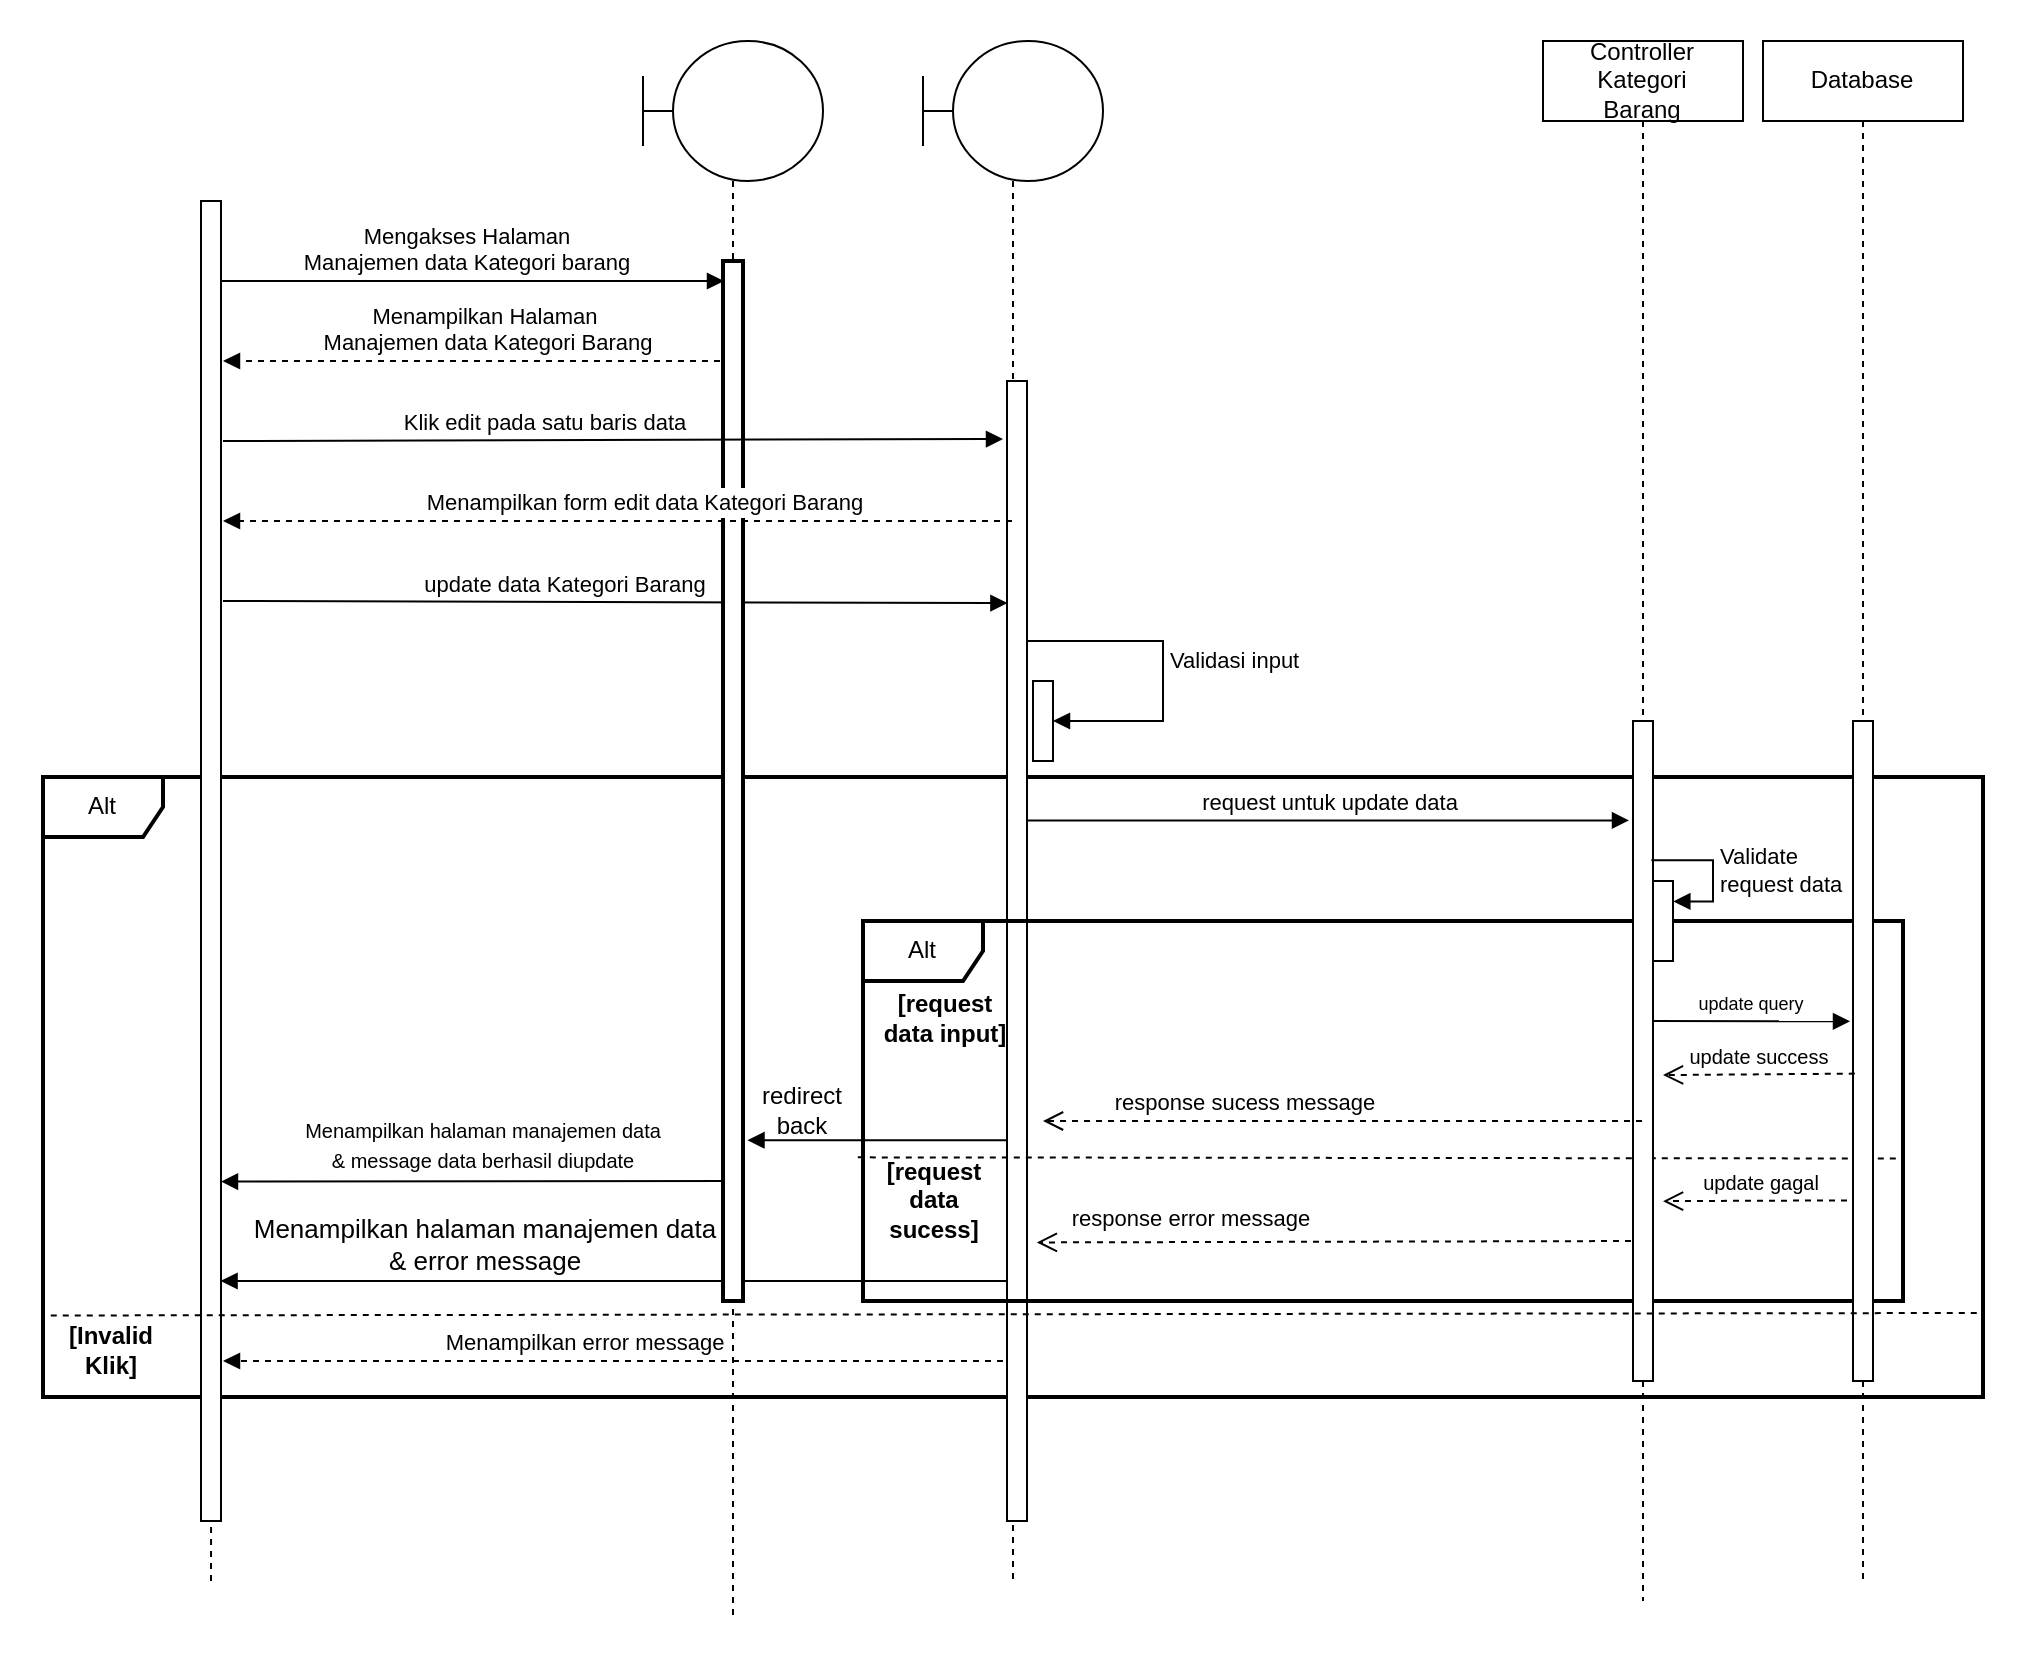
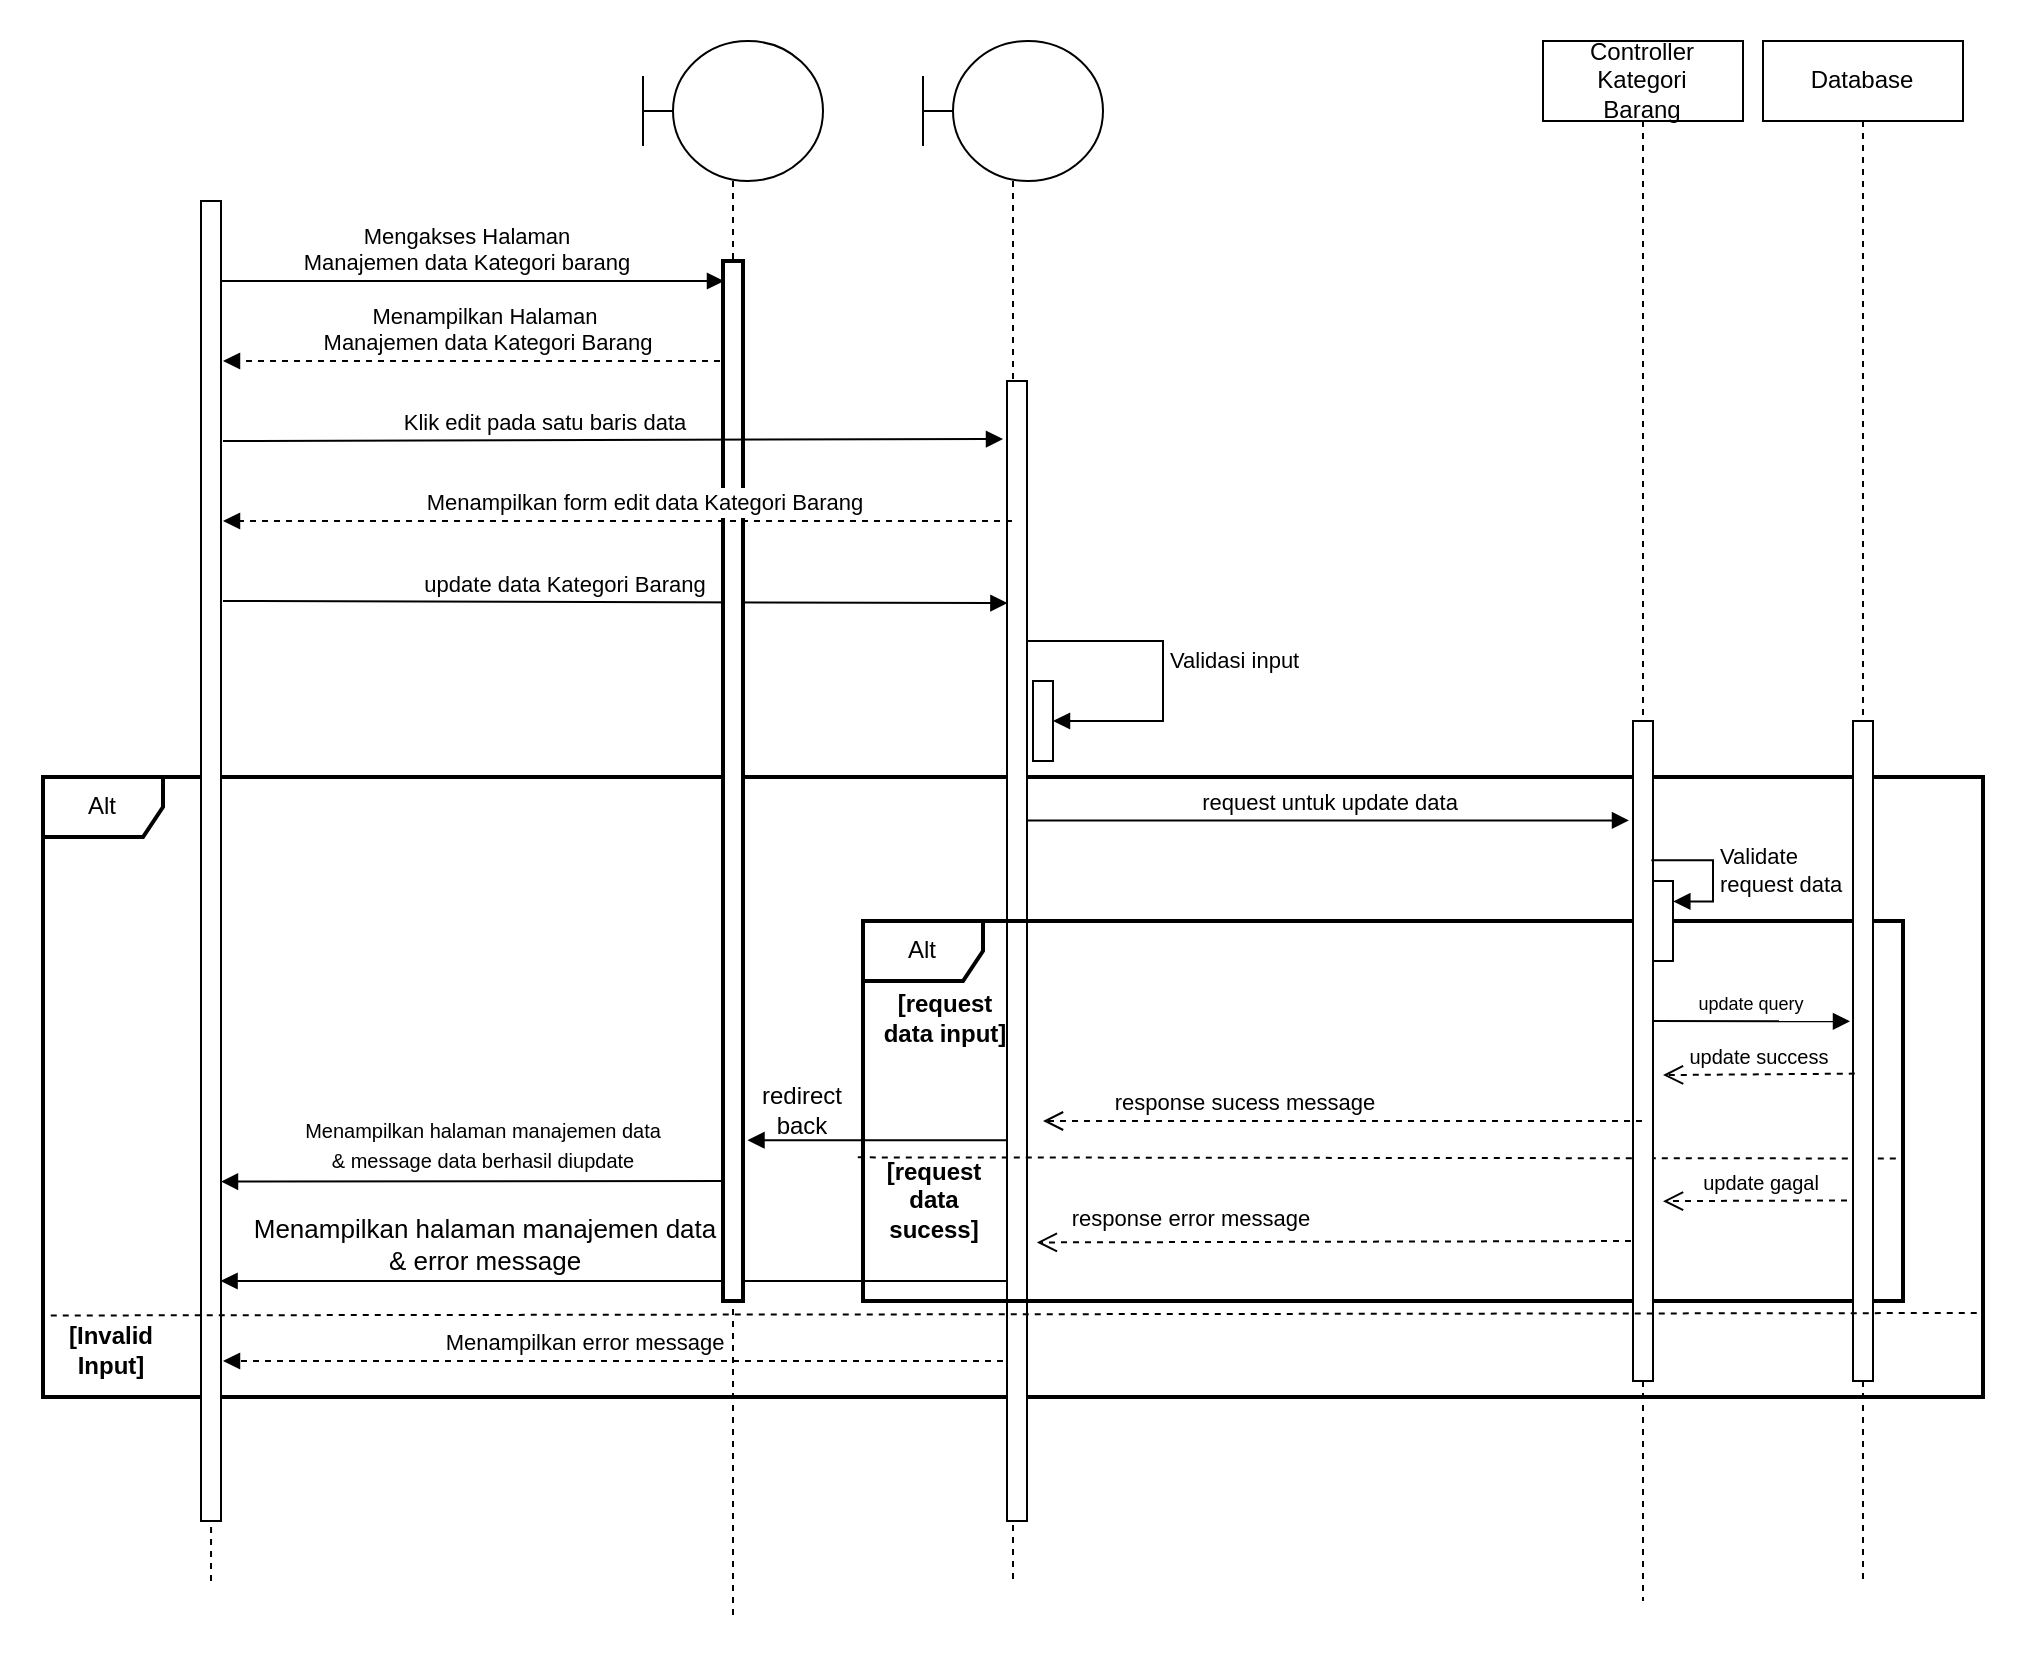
node "[Invalid Klik]": label "[Invalid Klik]" -> "[Invalid Input]"
